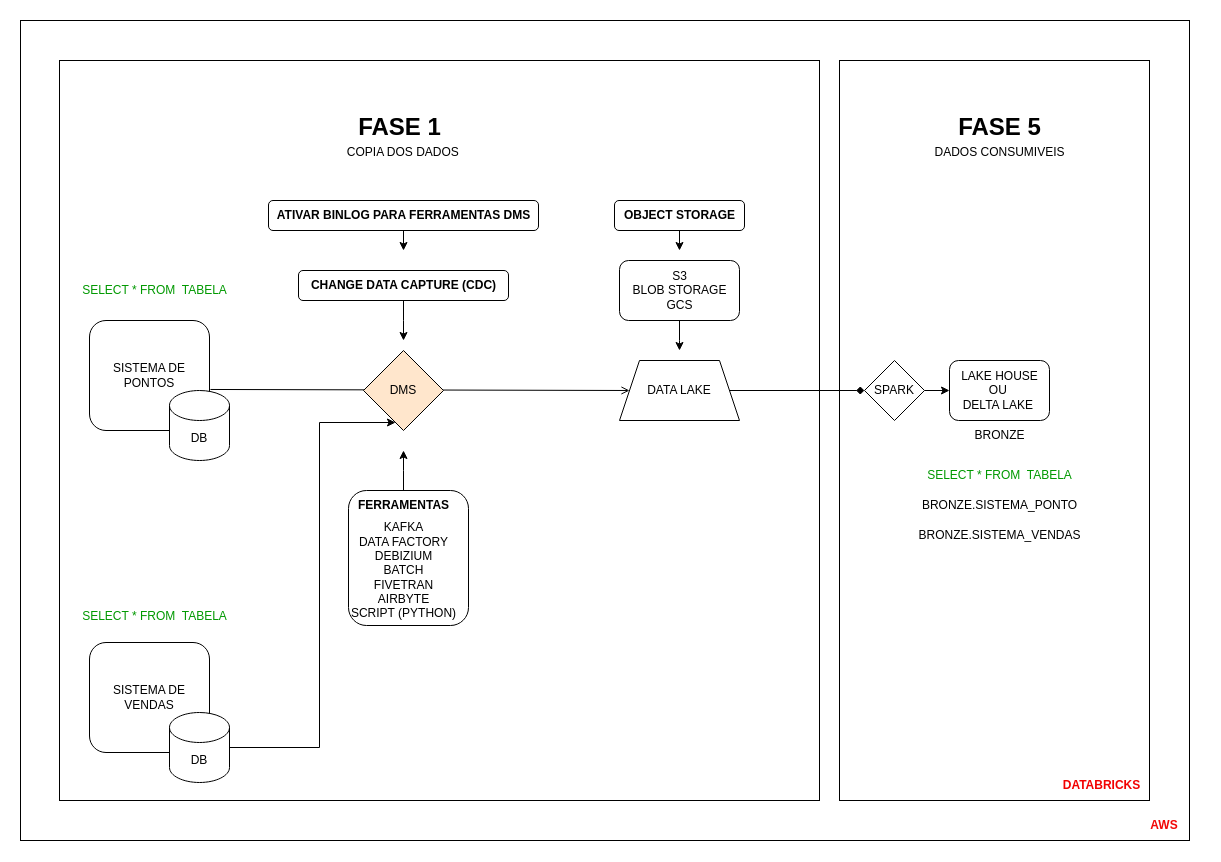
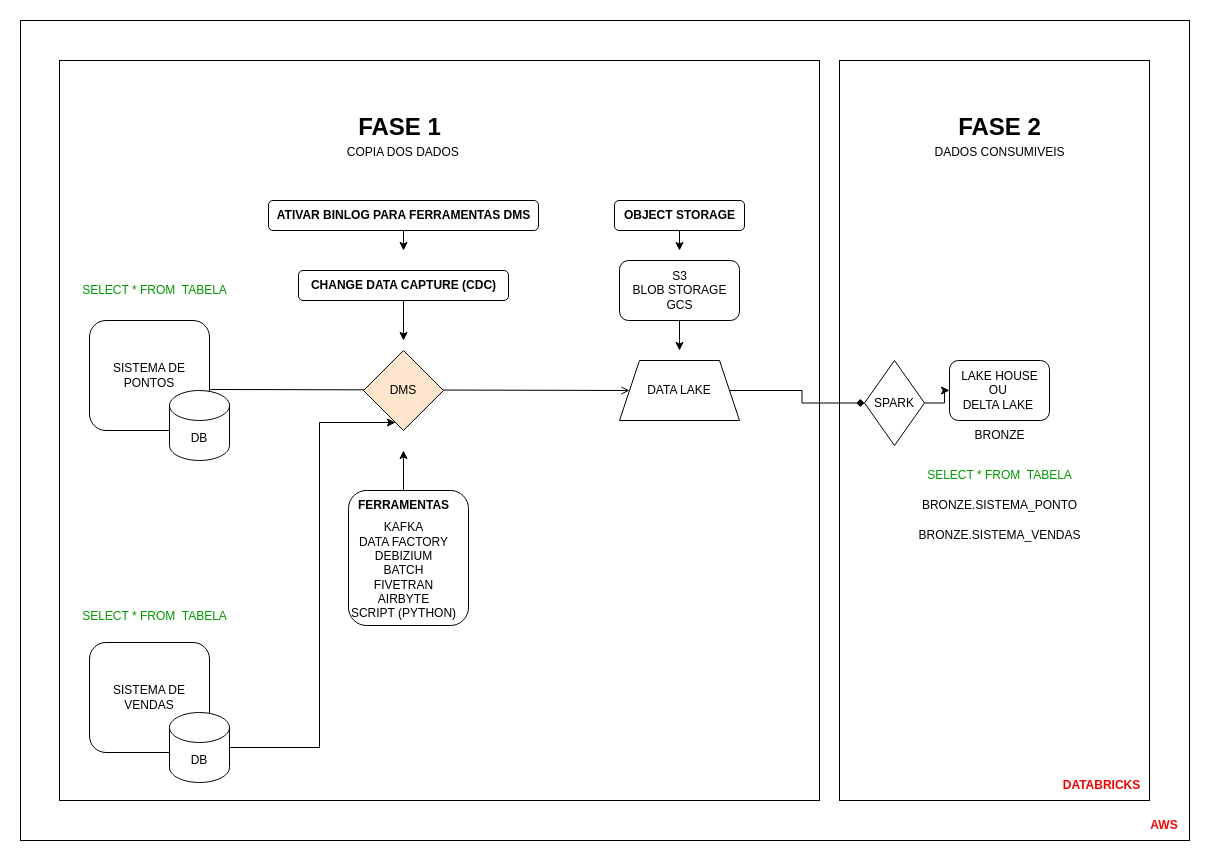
node "FASE 5": label "FASE 5" -> "FASE 2"
node "SPARK": size 60x60 -> 60x85
